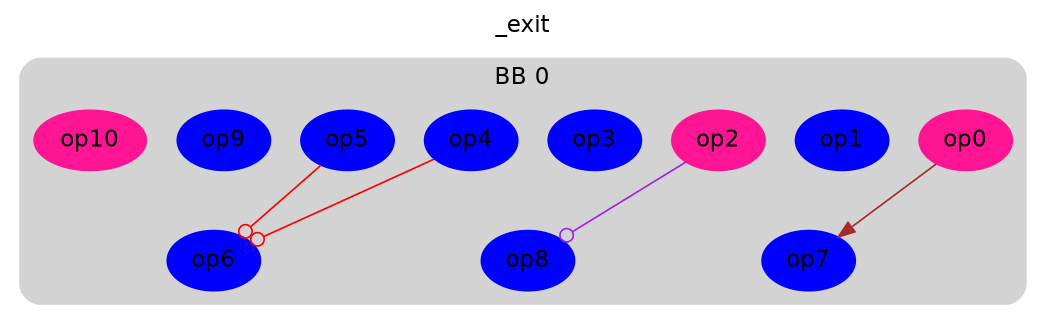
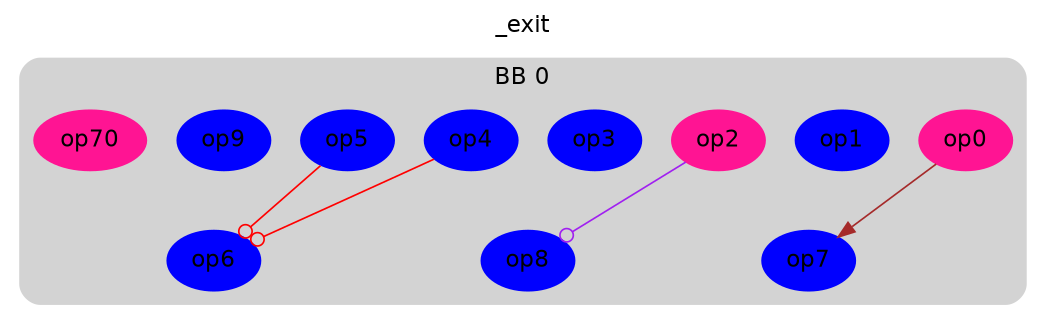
node "op10": label "op10" -> "op70"
